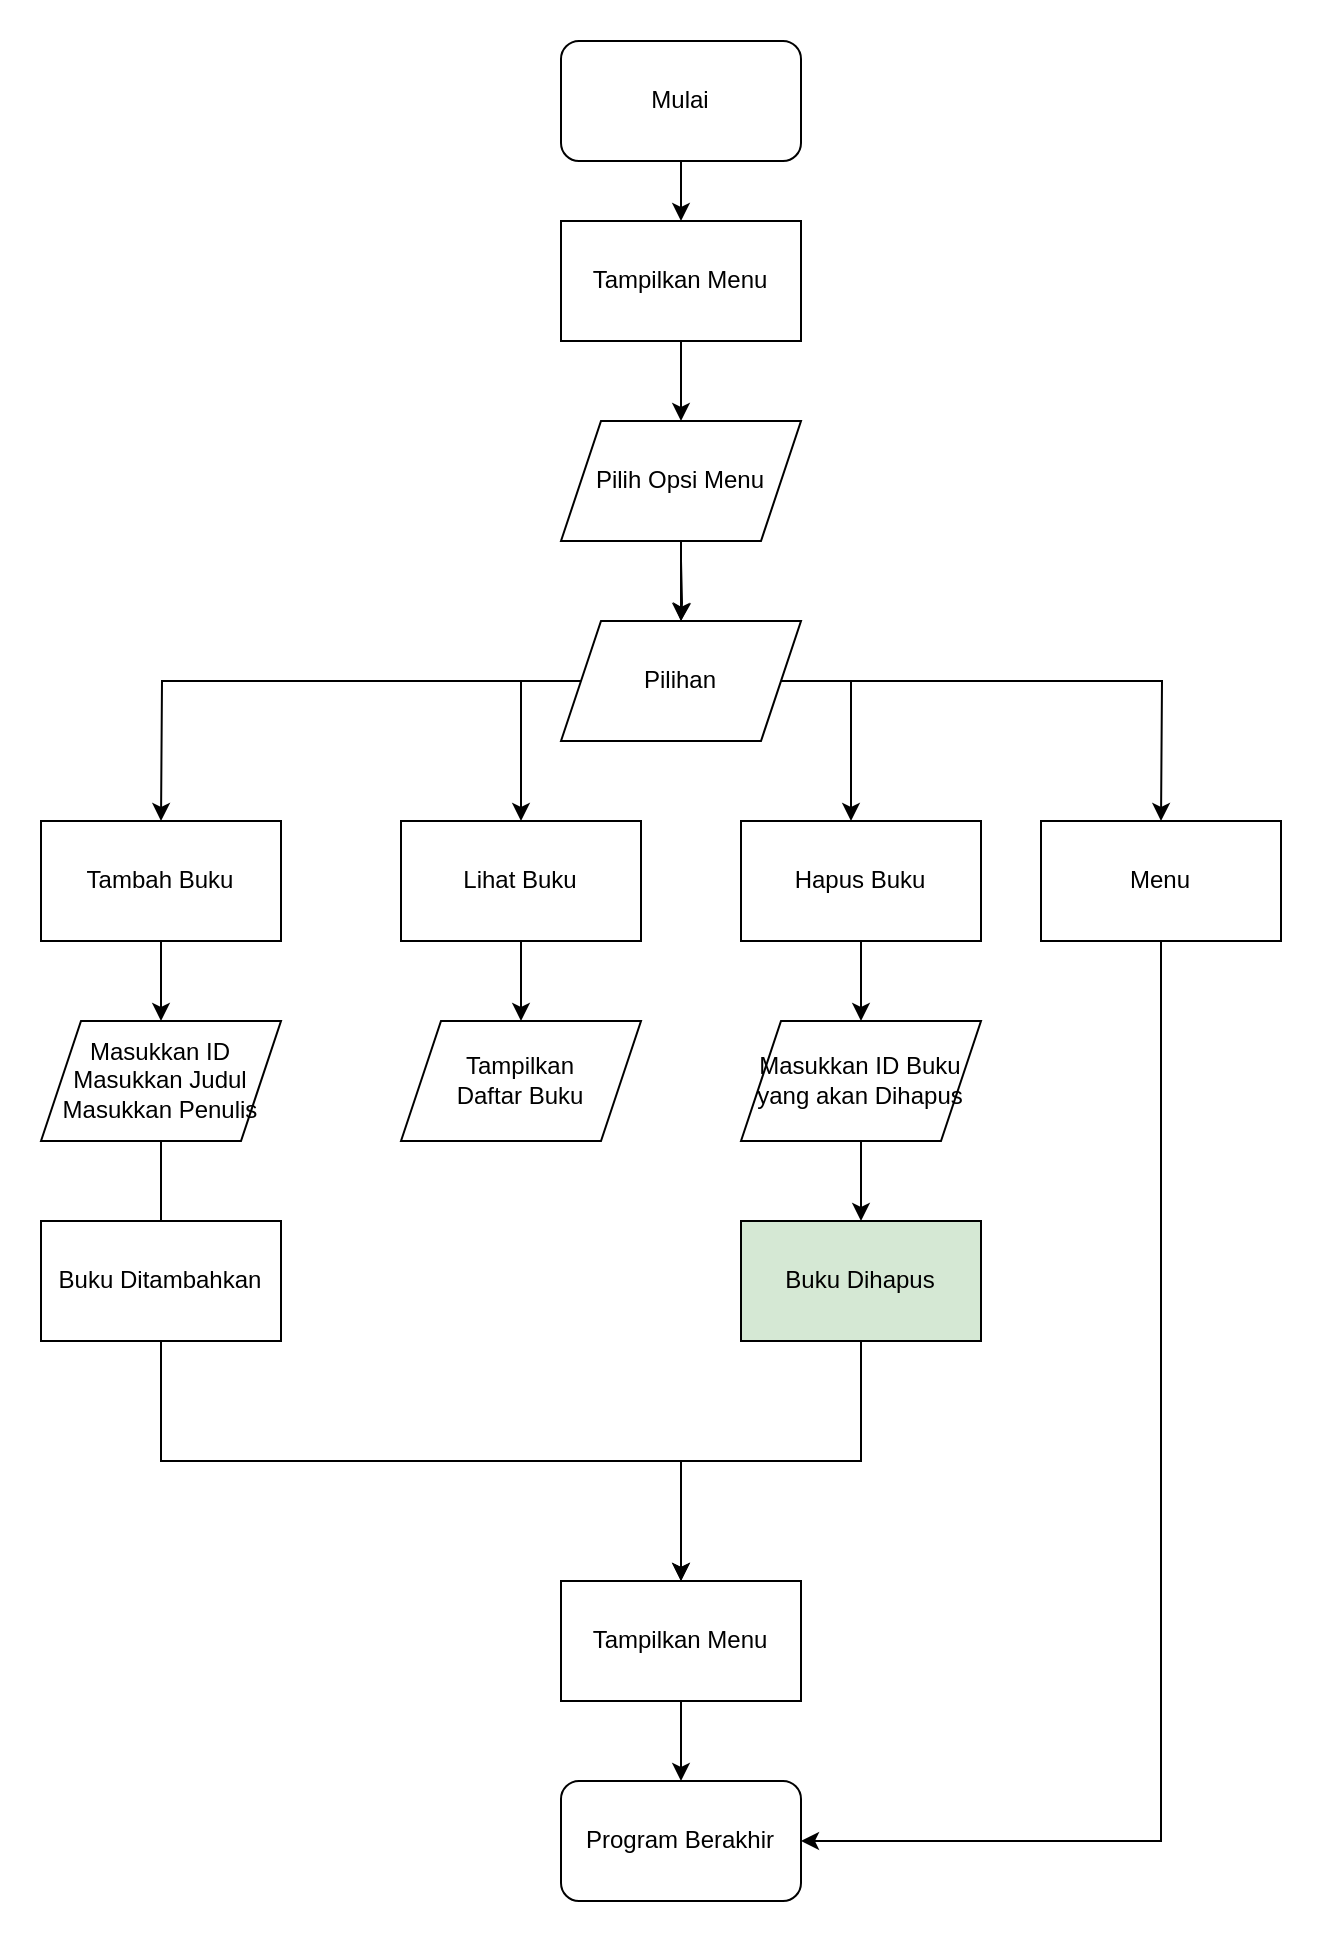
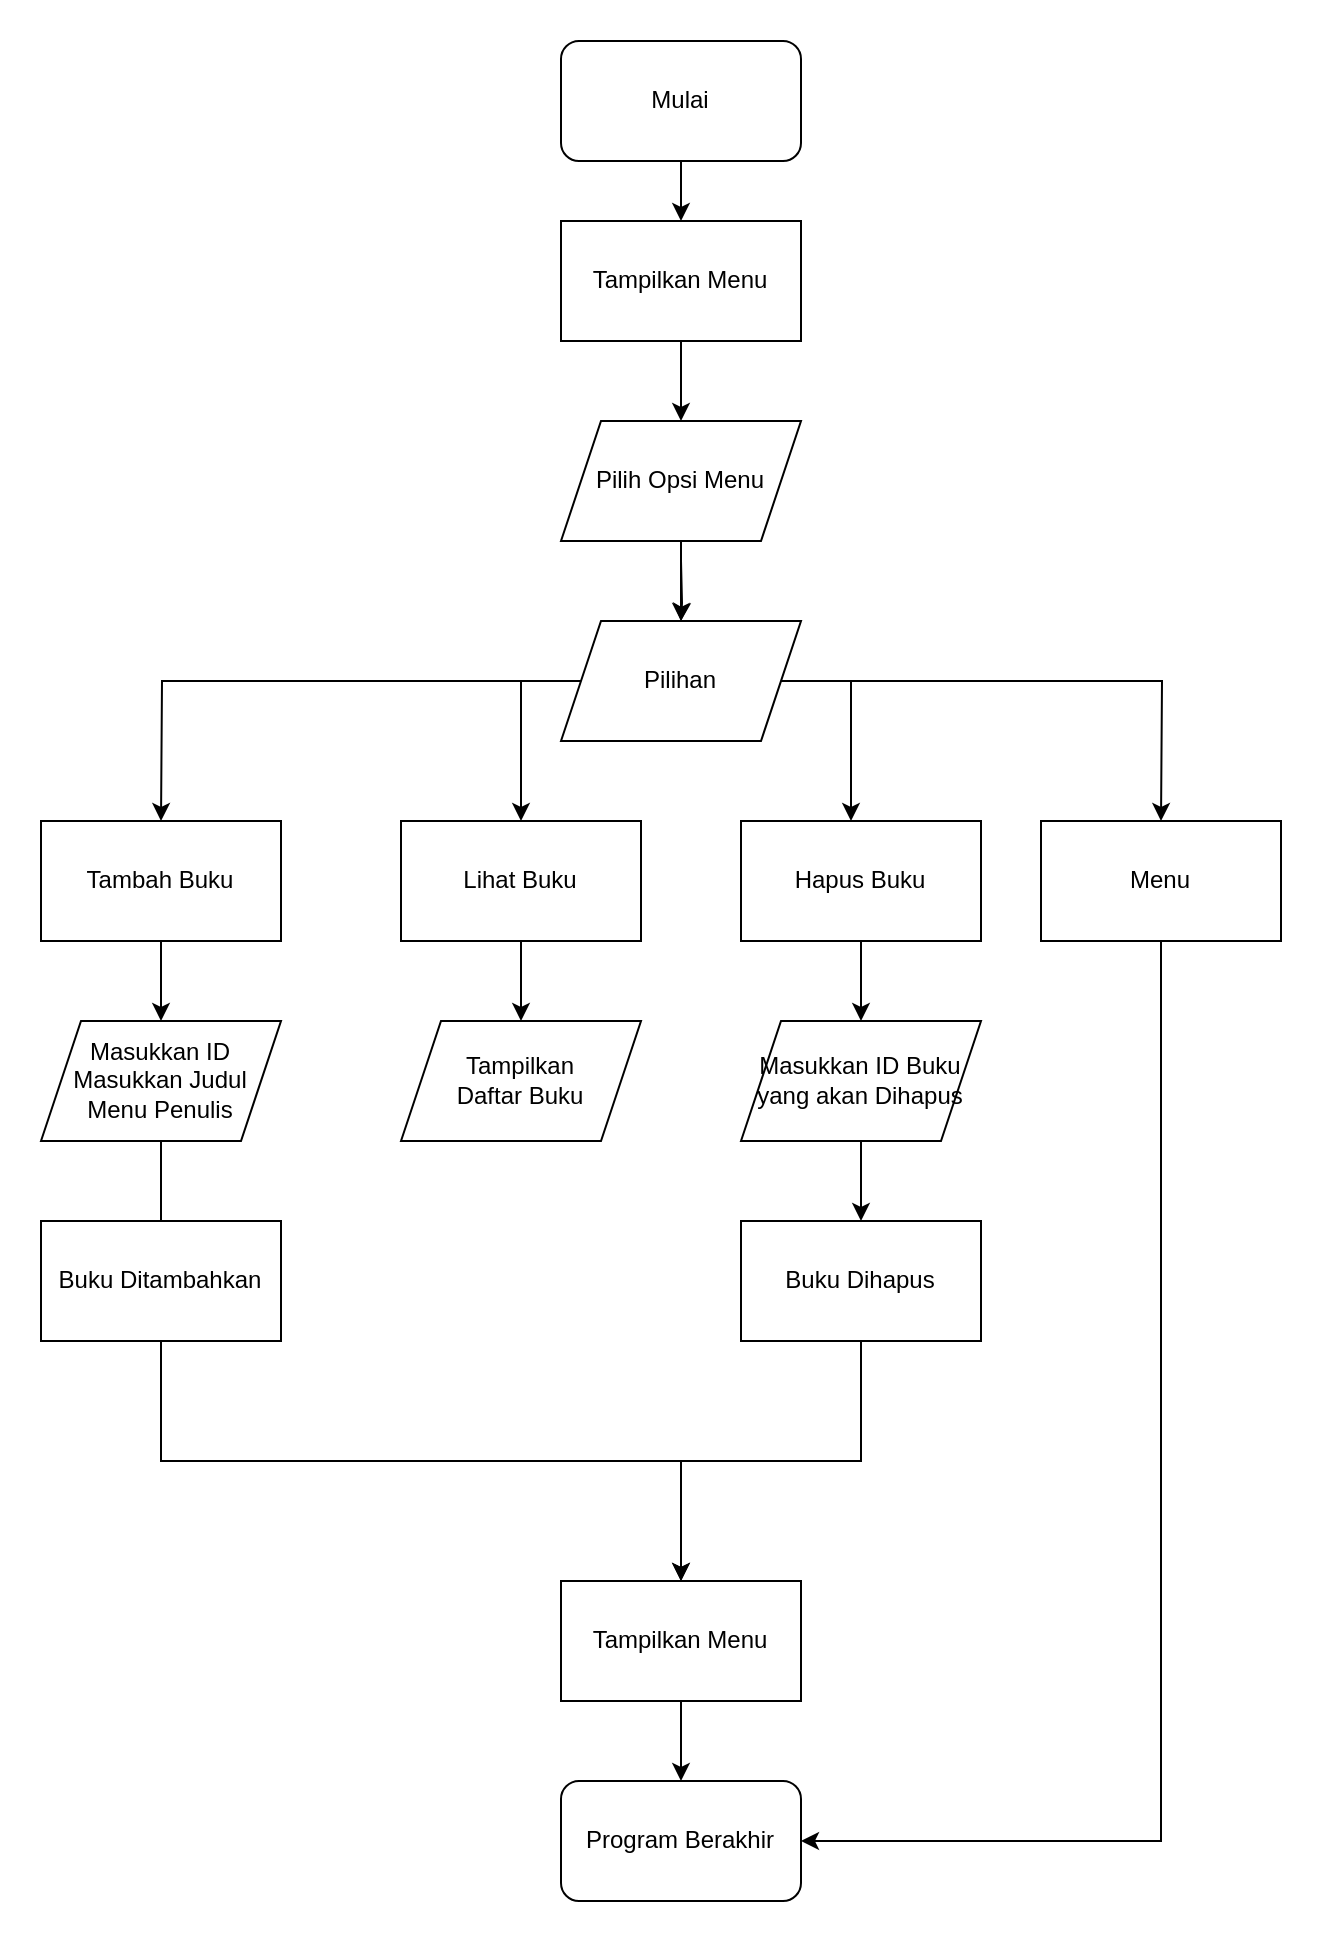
node "Masukkan ID Masukkan Judul Masukkan Penulis": label "Masukkan ID Masukkan Judul Masukkan Penulis" -> "Masukkan ID Masukkan Judul Menu Penulis"
node "Buku Dihapus": fillcolor #d5e8d4 -> #ffffff
